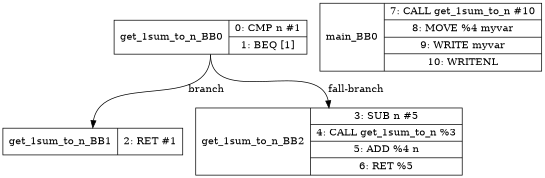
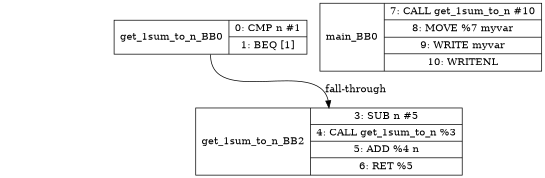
node "main_BB0": text "8: MOVE %4 myvar" -> "8: MOVE %7 myvar"
edge "get_1sum_to_n_BB0" -> "get_1sum_to_n_BB2": label "fall-branch" -> "fall-through"
node "get_1sum_to_n_BB1": removed
